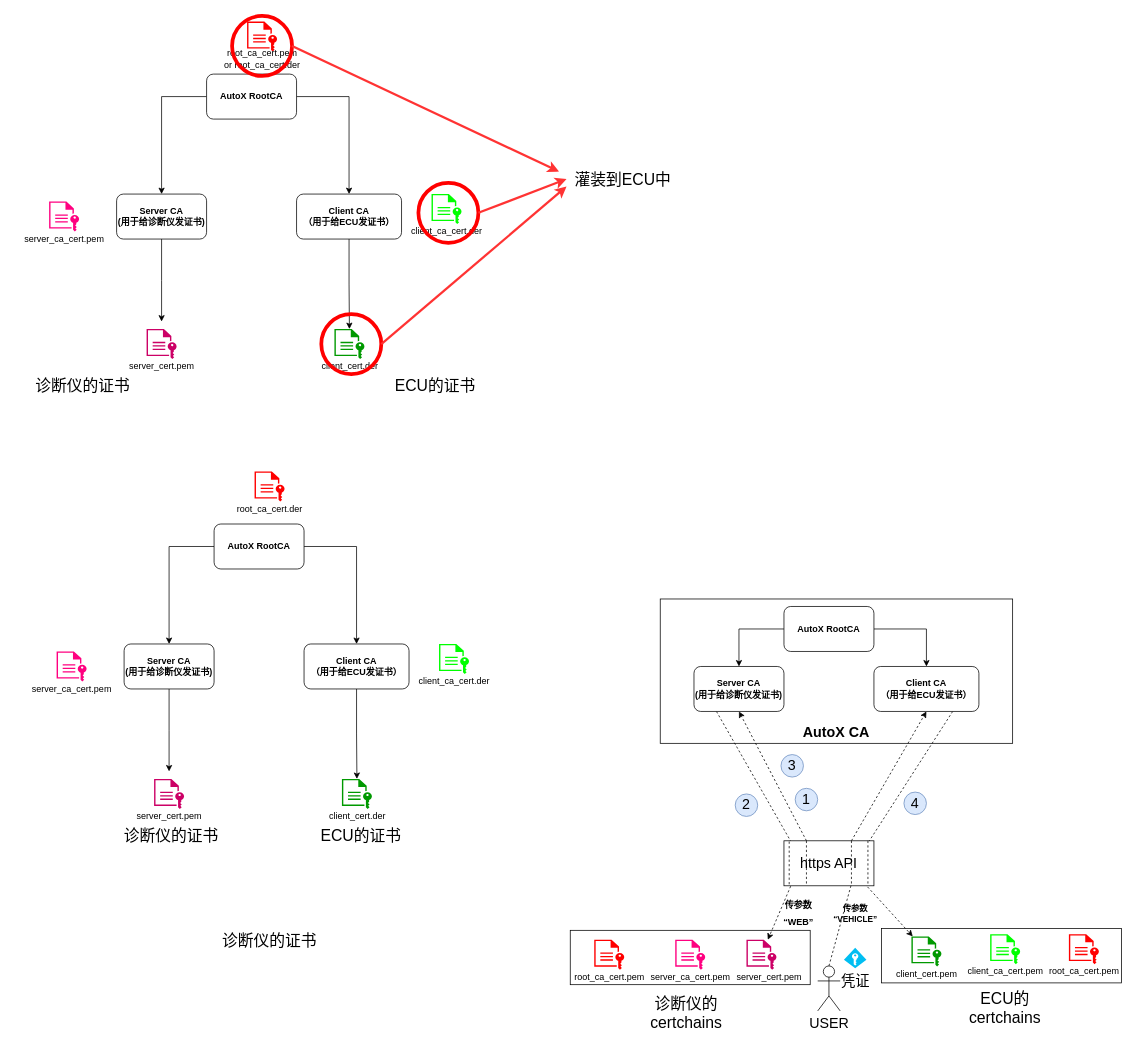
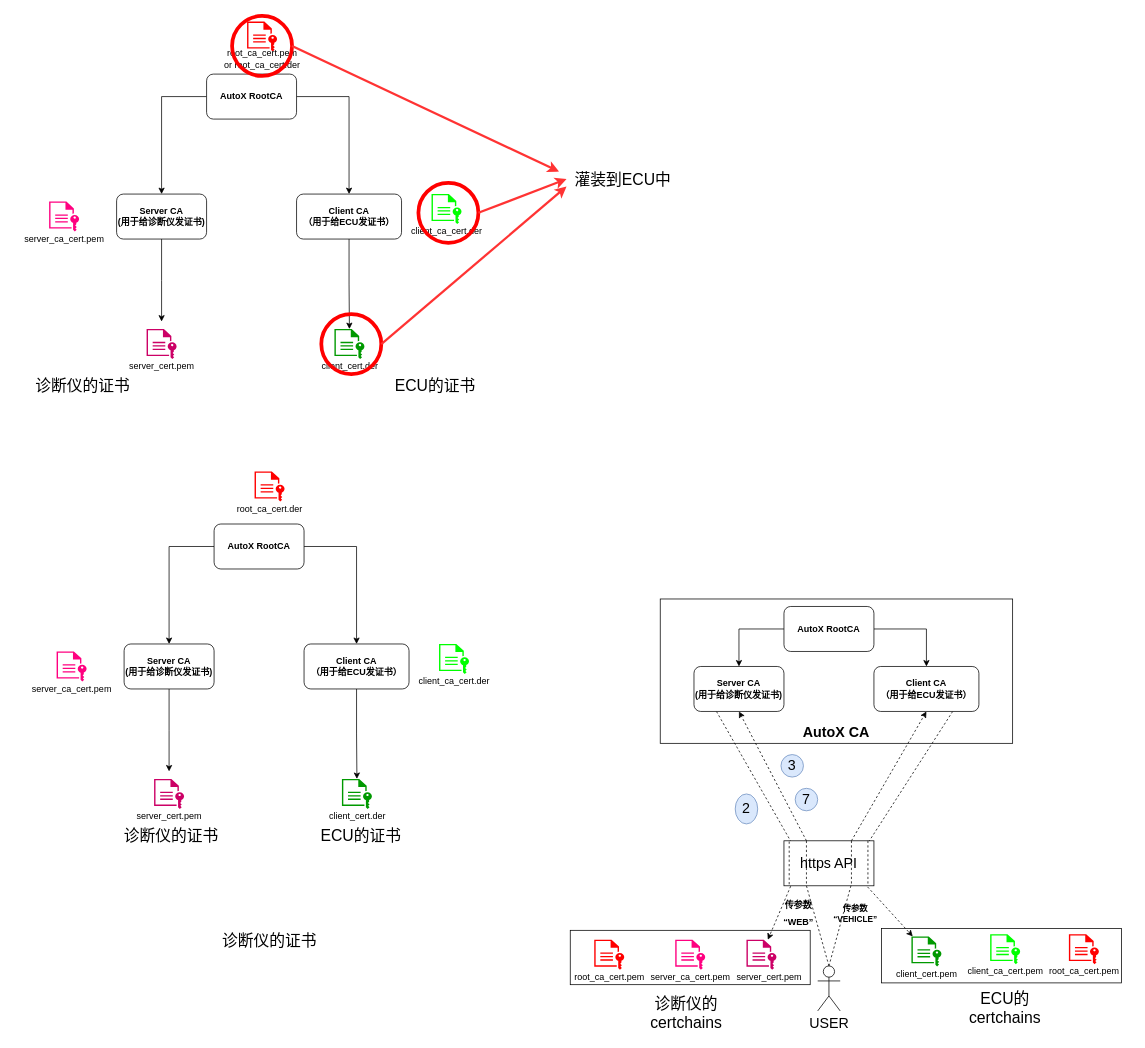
node "1": label "1" -> "7"
node "4": removed
node "2": size 23x23 -> 23x30
edge "https API" -- "USER": added
node "凭证": removed
